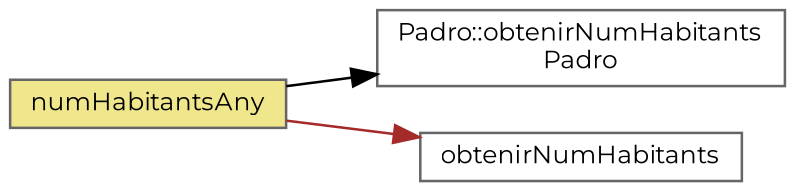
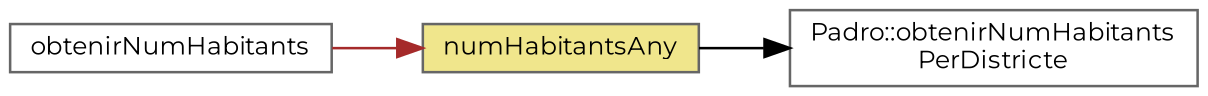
node "Padro::obtenirNumHabitants Padro": label "Padro::obtenirNumHabitants Padro" -> "Padro::obtenirNumHabitants PerDistricte"
edge "numHabitantsAny" -> "obtenirNumHabitants": reversed
